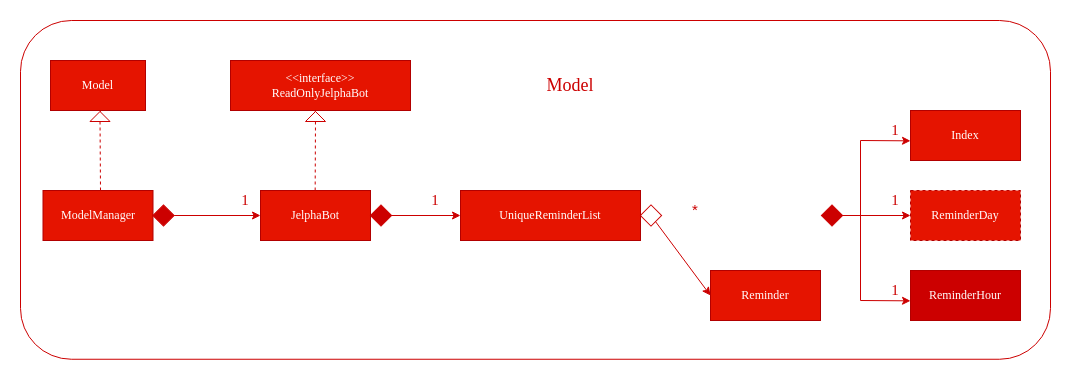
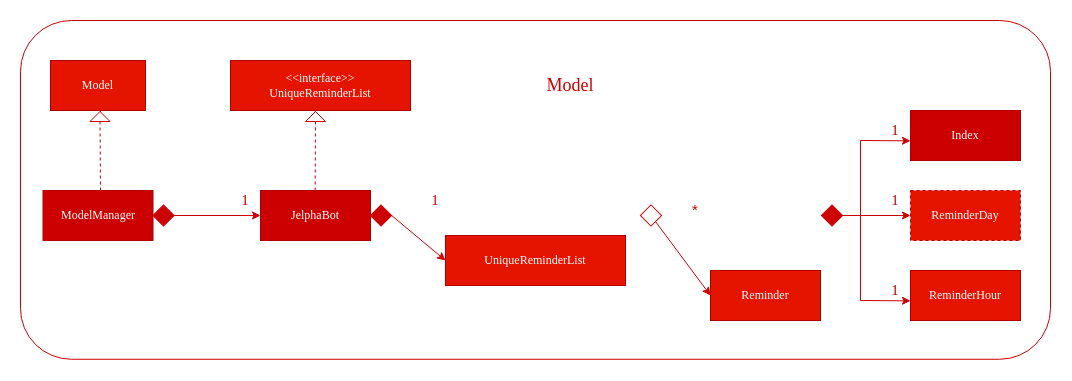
node "<<interface>> ReadOnlyJelphaBot": label "<<interface>> ReadOnlyJelphaBot" -> "<<interface>> UniqueReminderList"
node "Index": fillcolor #e51400 -> #cc0000
node "ModelManager": fillcolor #e51400 -> #cc0000
node "JelphaBot": fillcolor #e51400 -> #cc0000
node "UniqueReminderList": moved (551, 216) -> (536, 261)
node "ReminderHour": fillcolor #cc0000 -> #e51400
